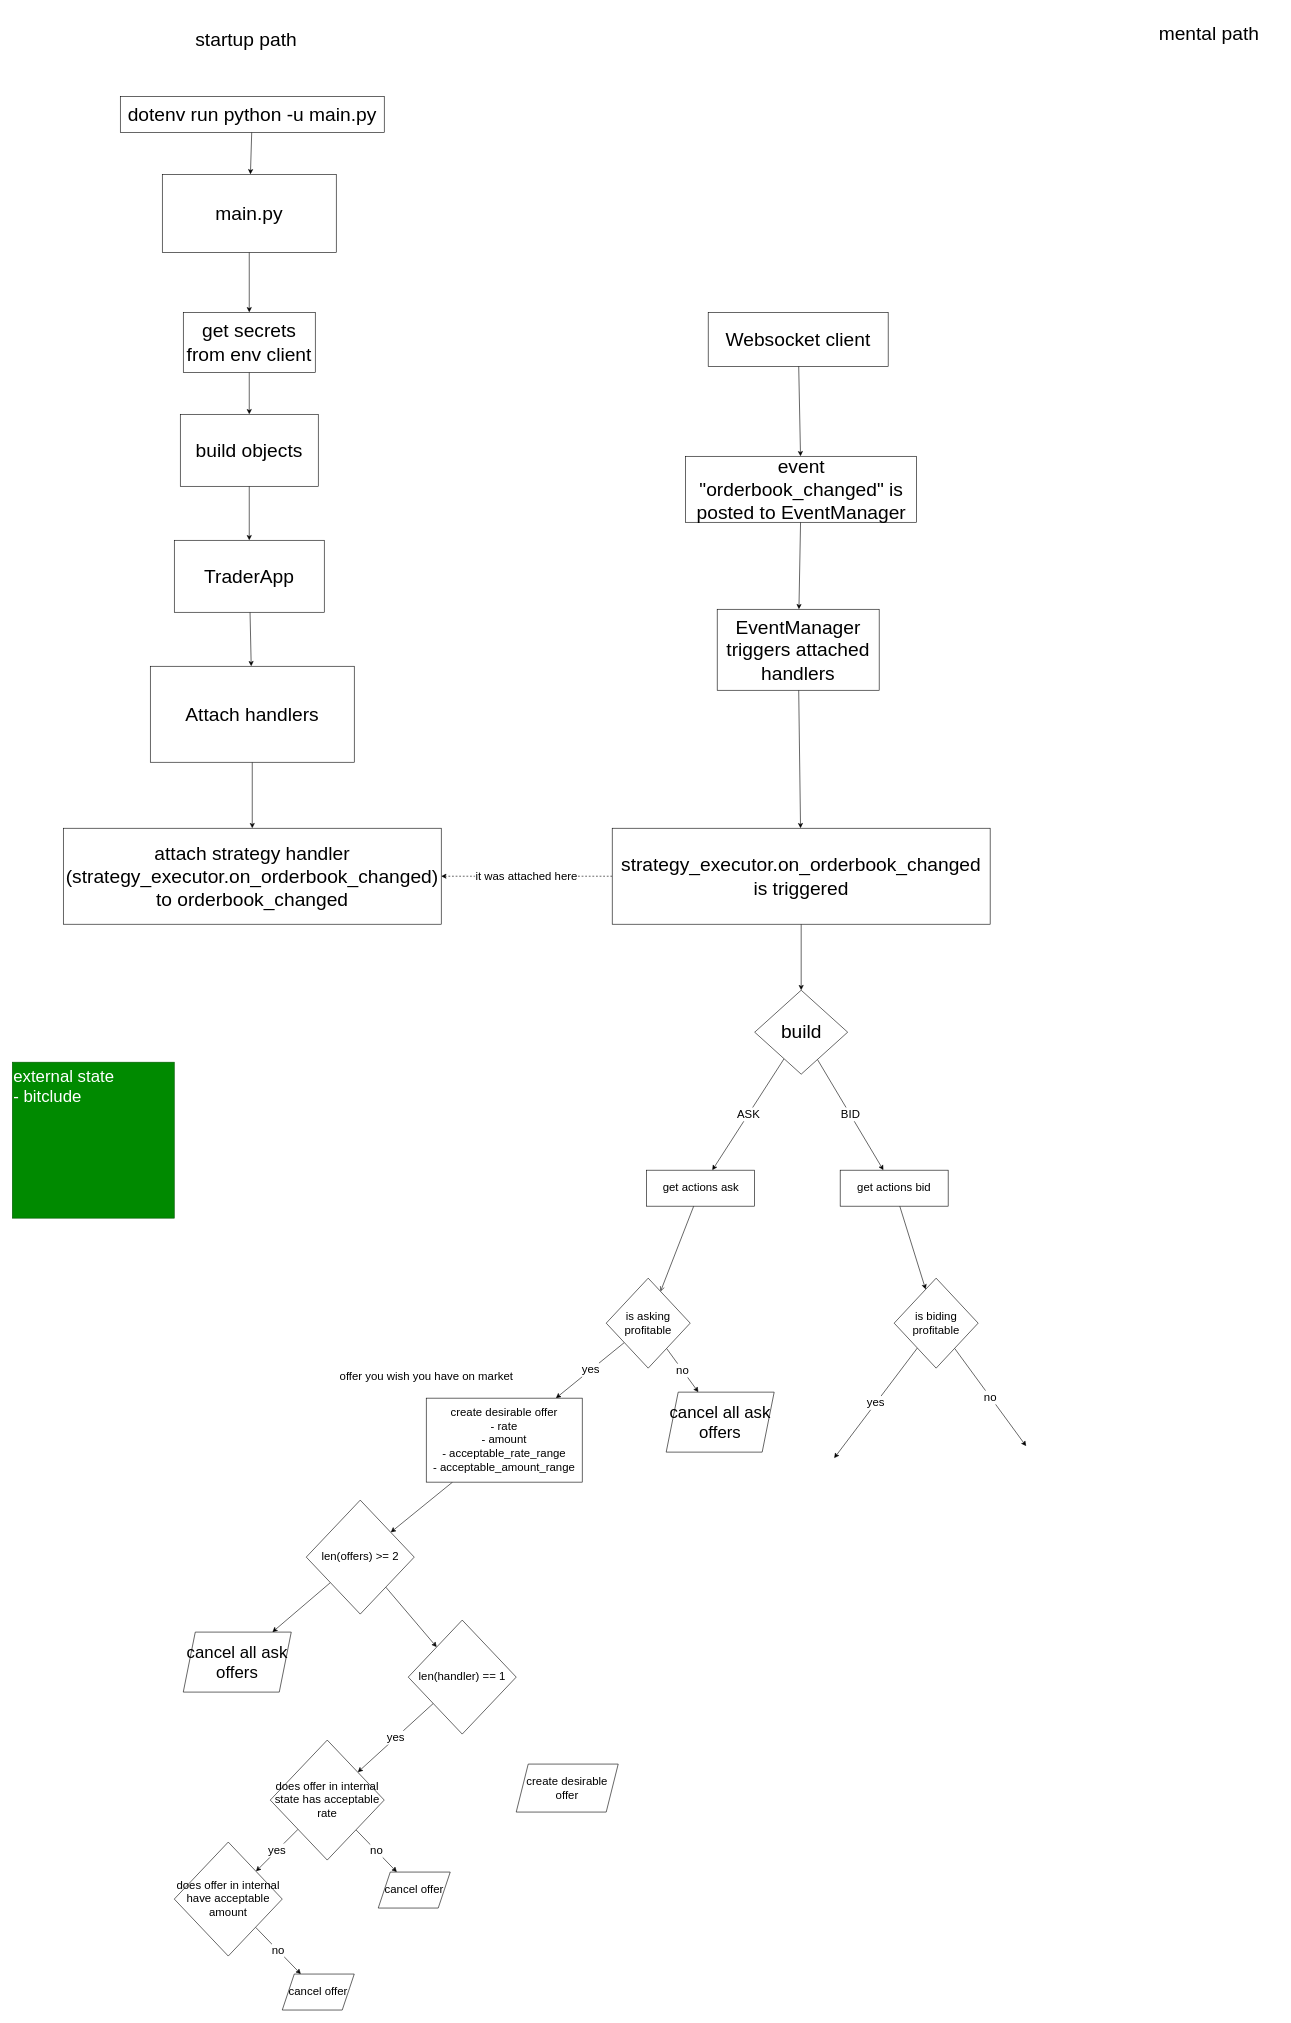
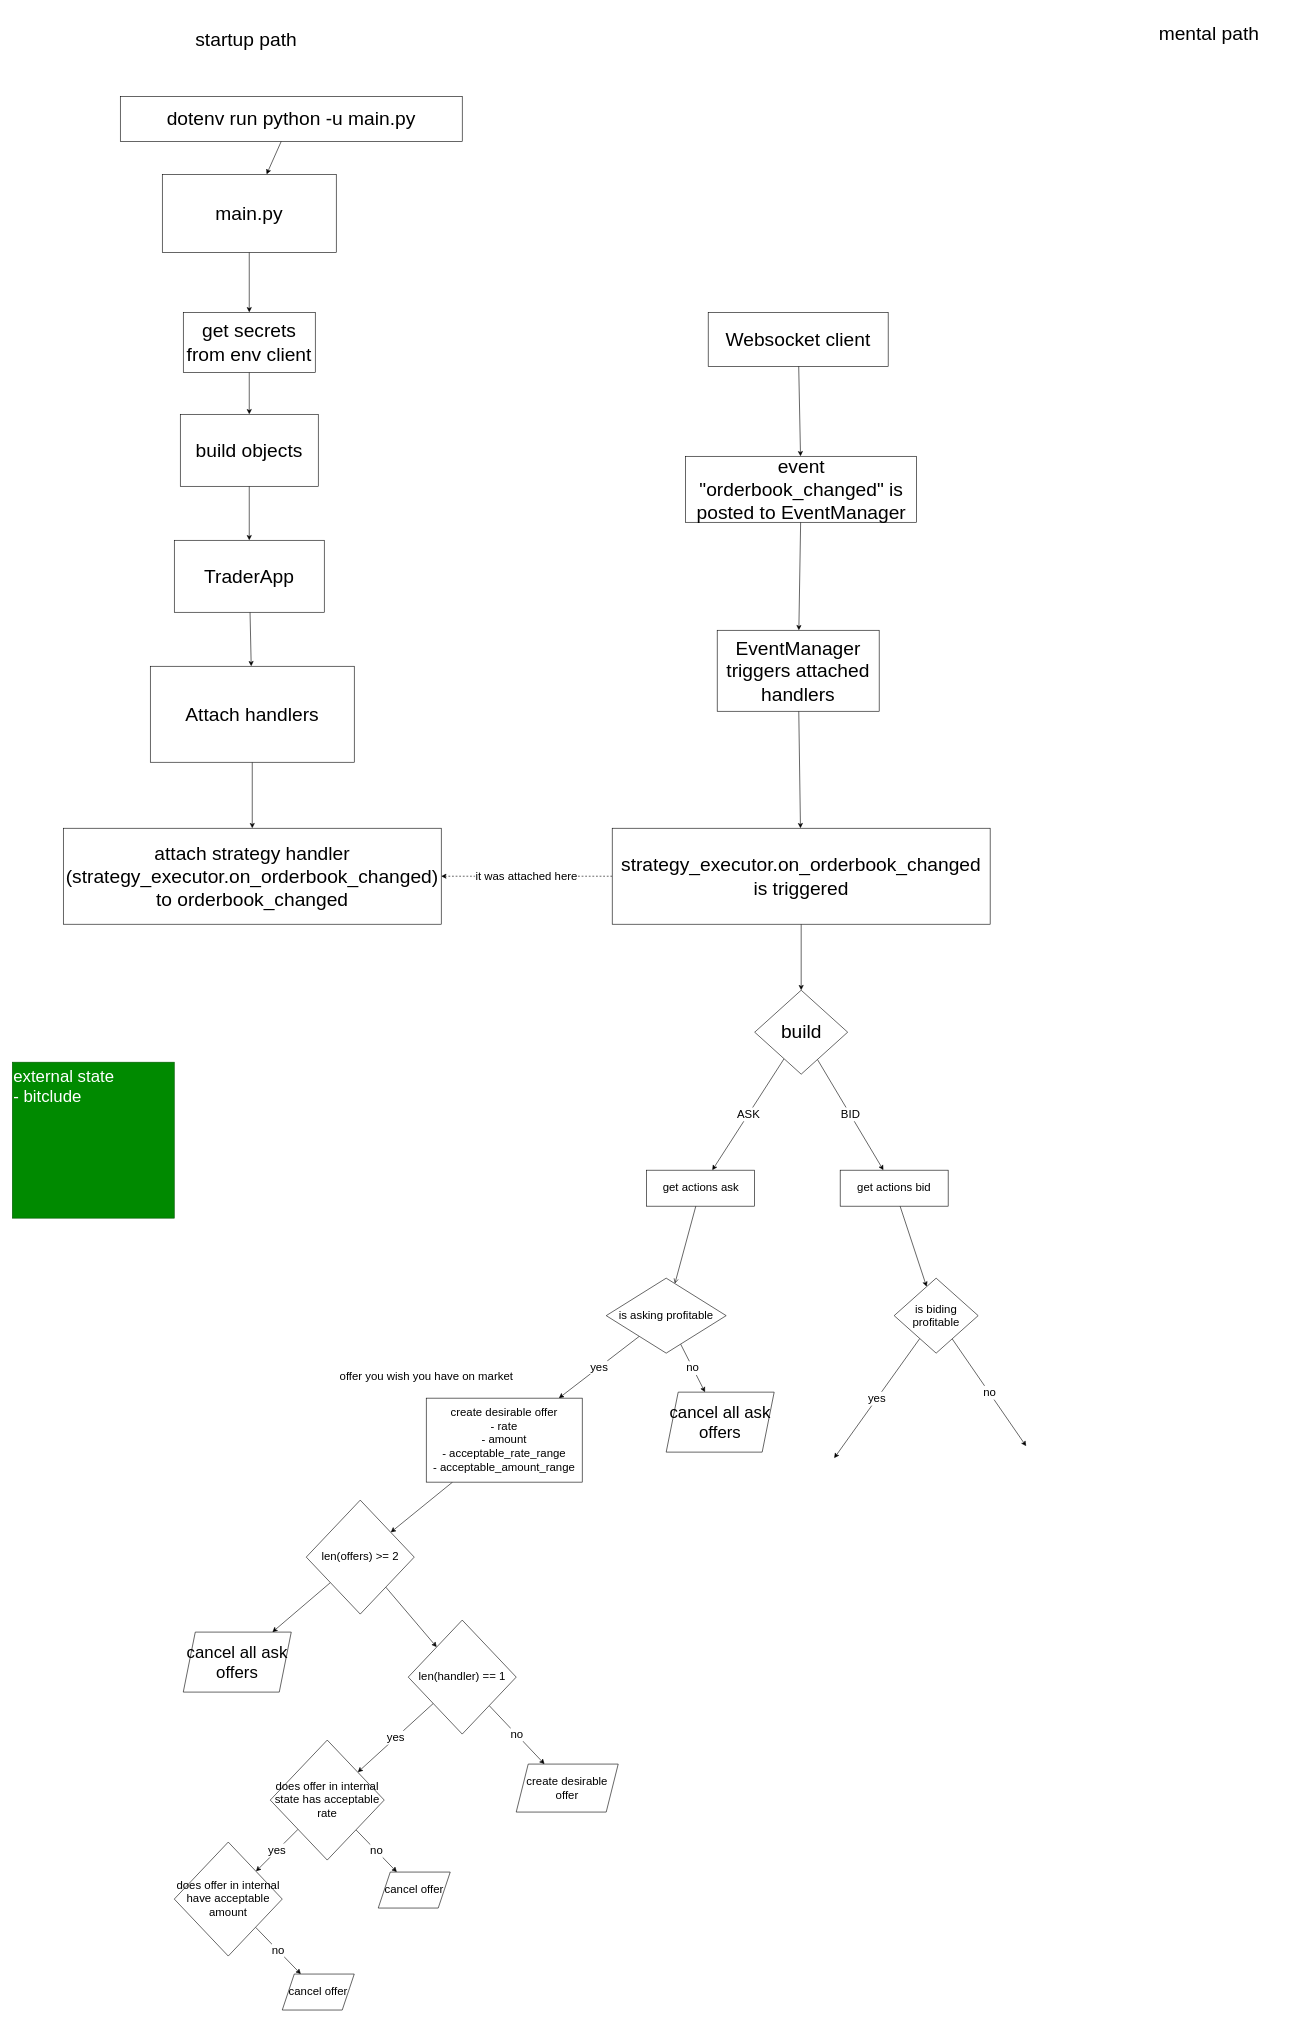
node "dotenv run python -u main.py": size 264x36 -> 342x45
node "EventManager triggers attached handlers": moved (798, 650) -> (798, 671)
node "is asking profitable": size 84x90 -> 120x75
node "is biding profitable": size 84x90 -> 84x75
edge "len(handler) == 1" -> "create desirable offer": added, label "no"
